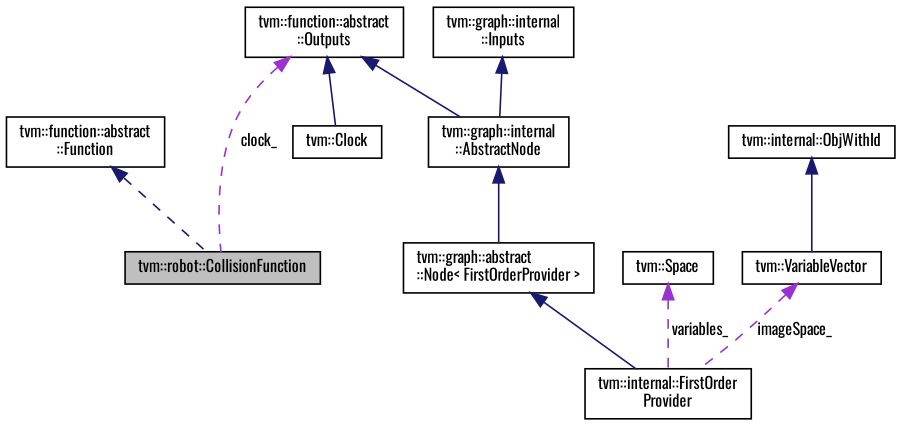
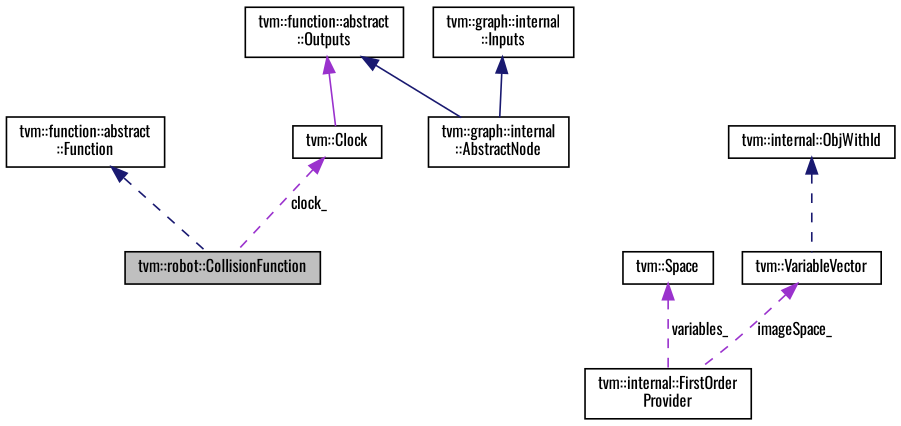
edge "tvm::Clock" -> "tvm::function::abstract ::Outputs": color midnightblue -> darkorchid3
edge "tvm::robot::CollisionFunction" -> "tvm::function::abstract ::Outputs": now "tvm::robot::CollisionFunction" -> "tvm::Clock"
edge "tvm::VariableVector" -> "tvm::internal::ObjWithId": style solid -> dashed
node "tvm::graph::abstract ::Node< FirstOrderProvider >": removed
